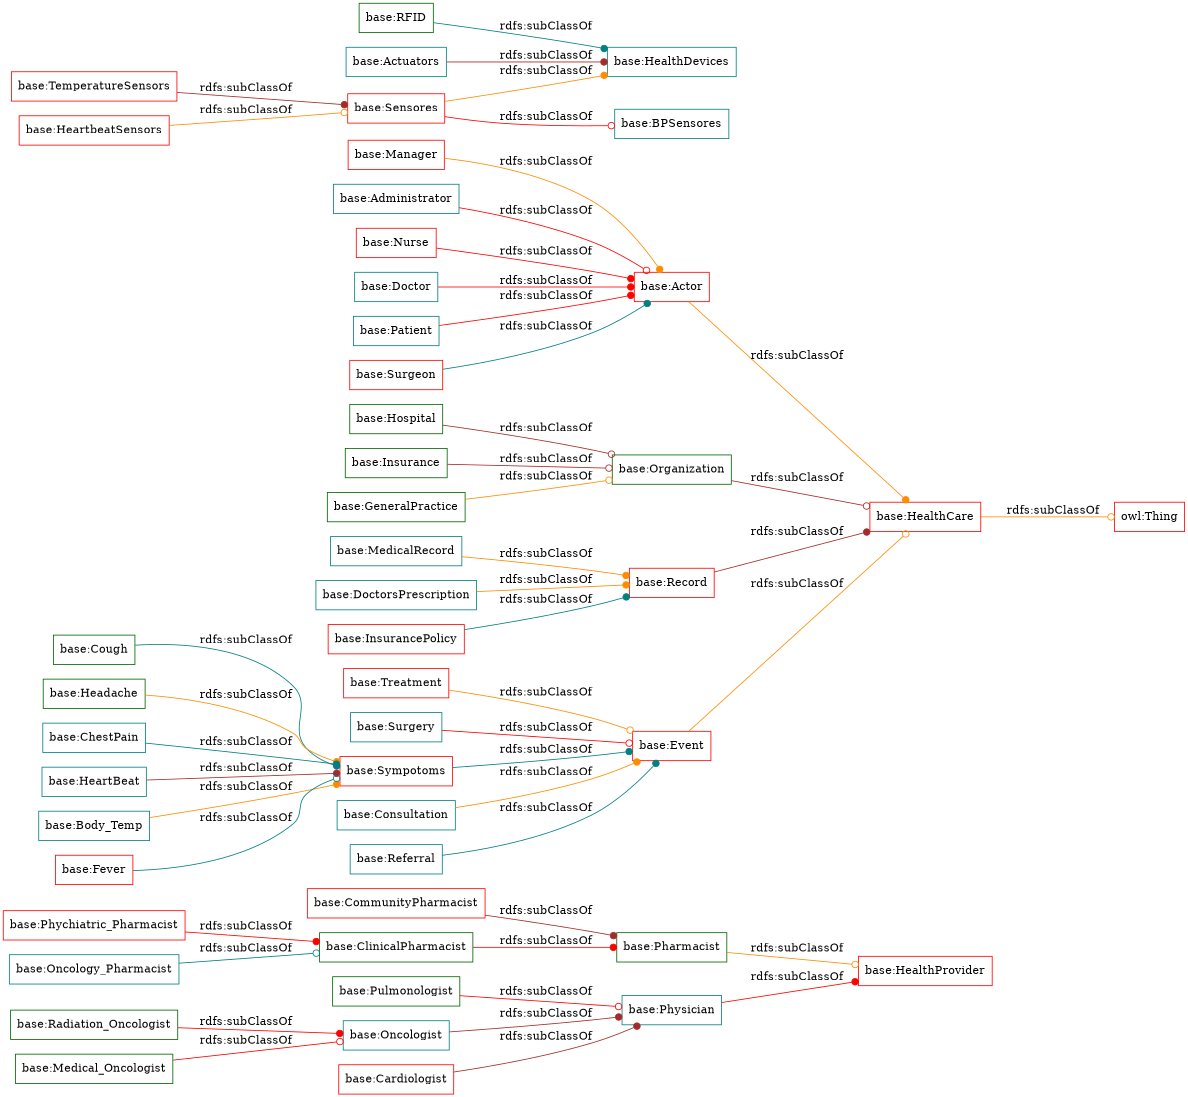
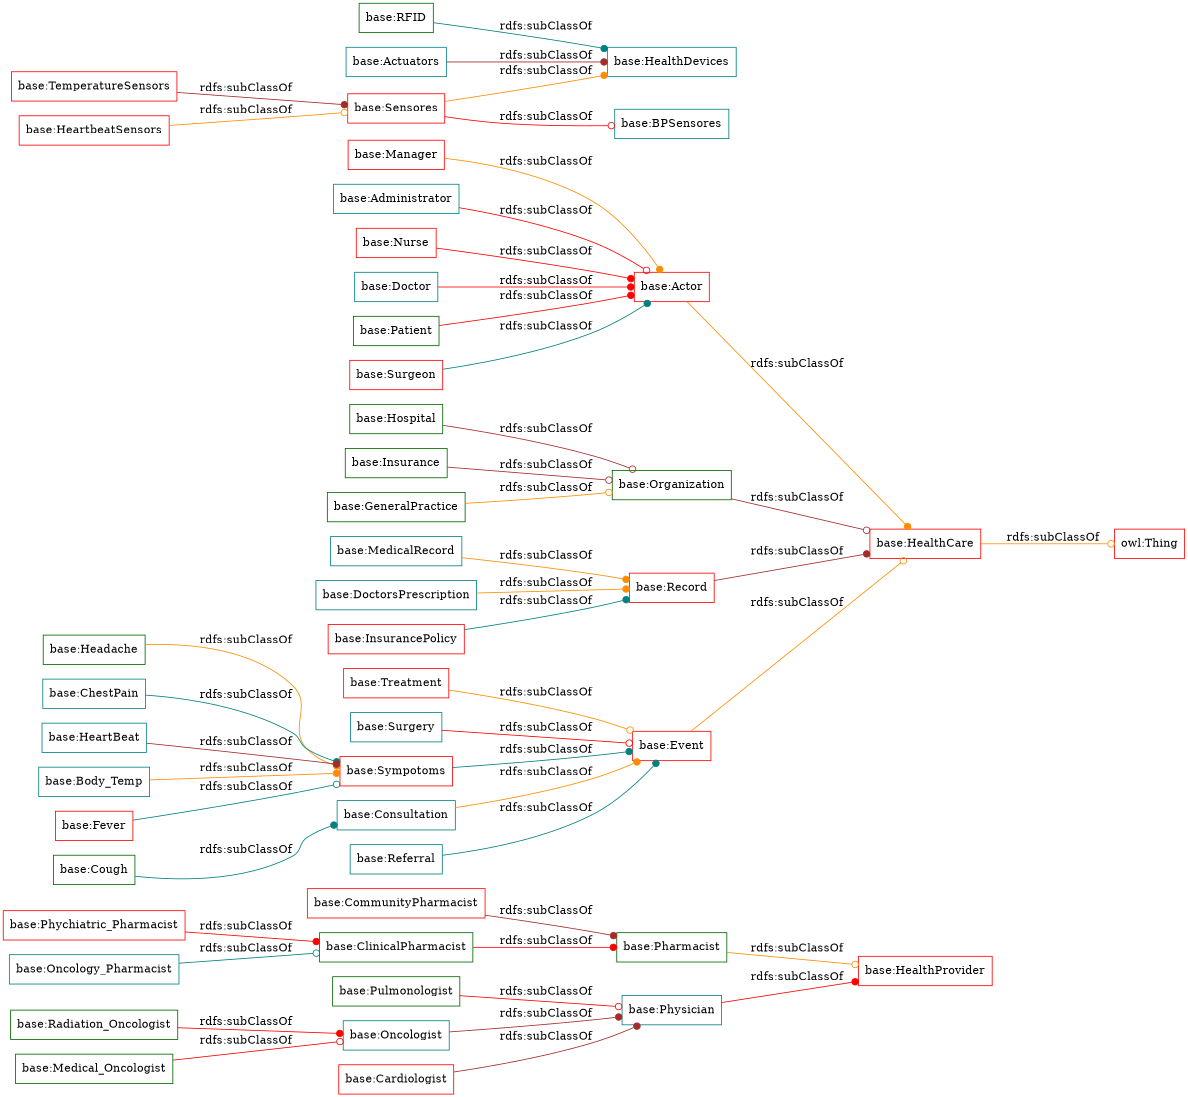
node "base:Patient": color teal -> darkgreen
edge "base:Cough" -> "base:Sympotoms": now "base:Cough" -> "base:Consultation"
